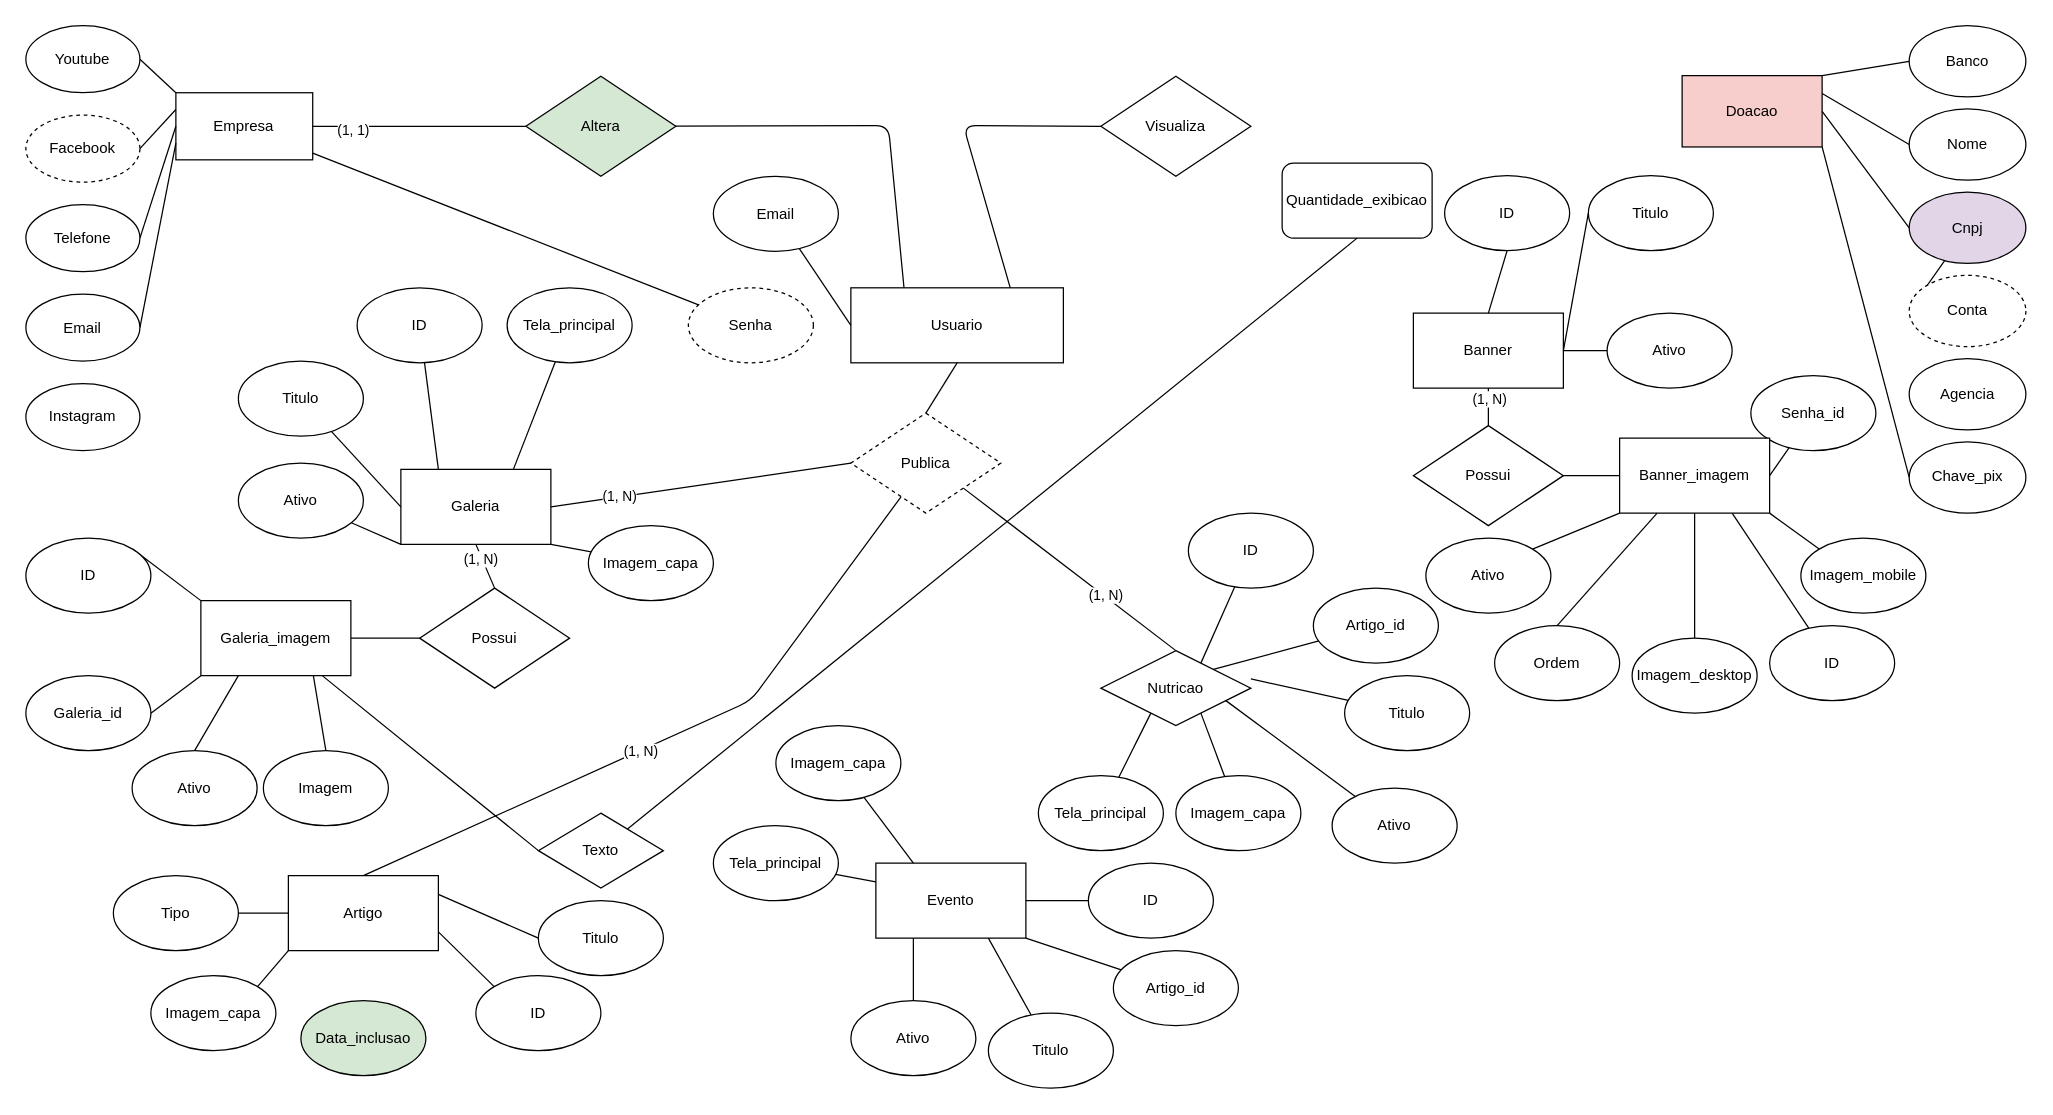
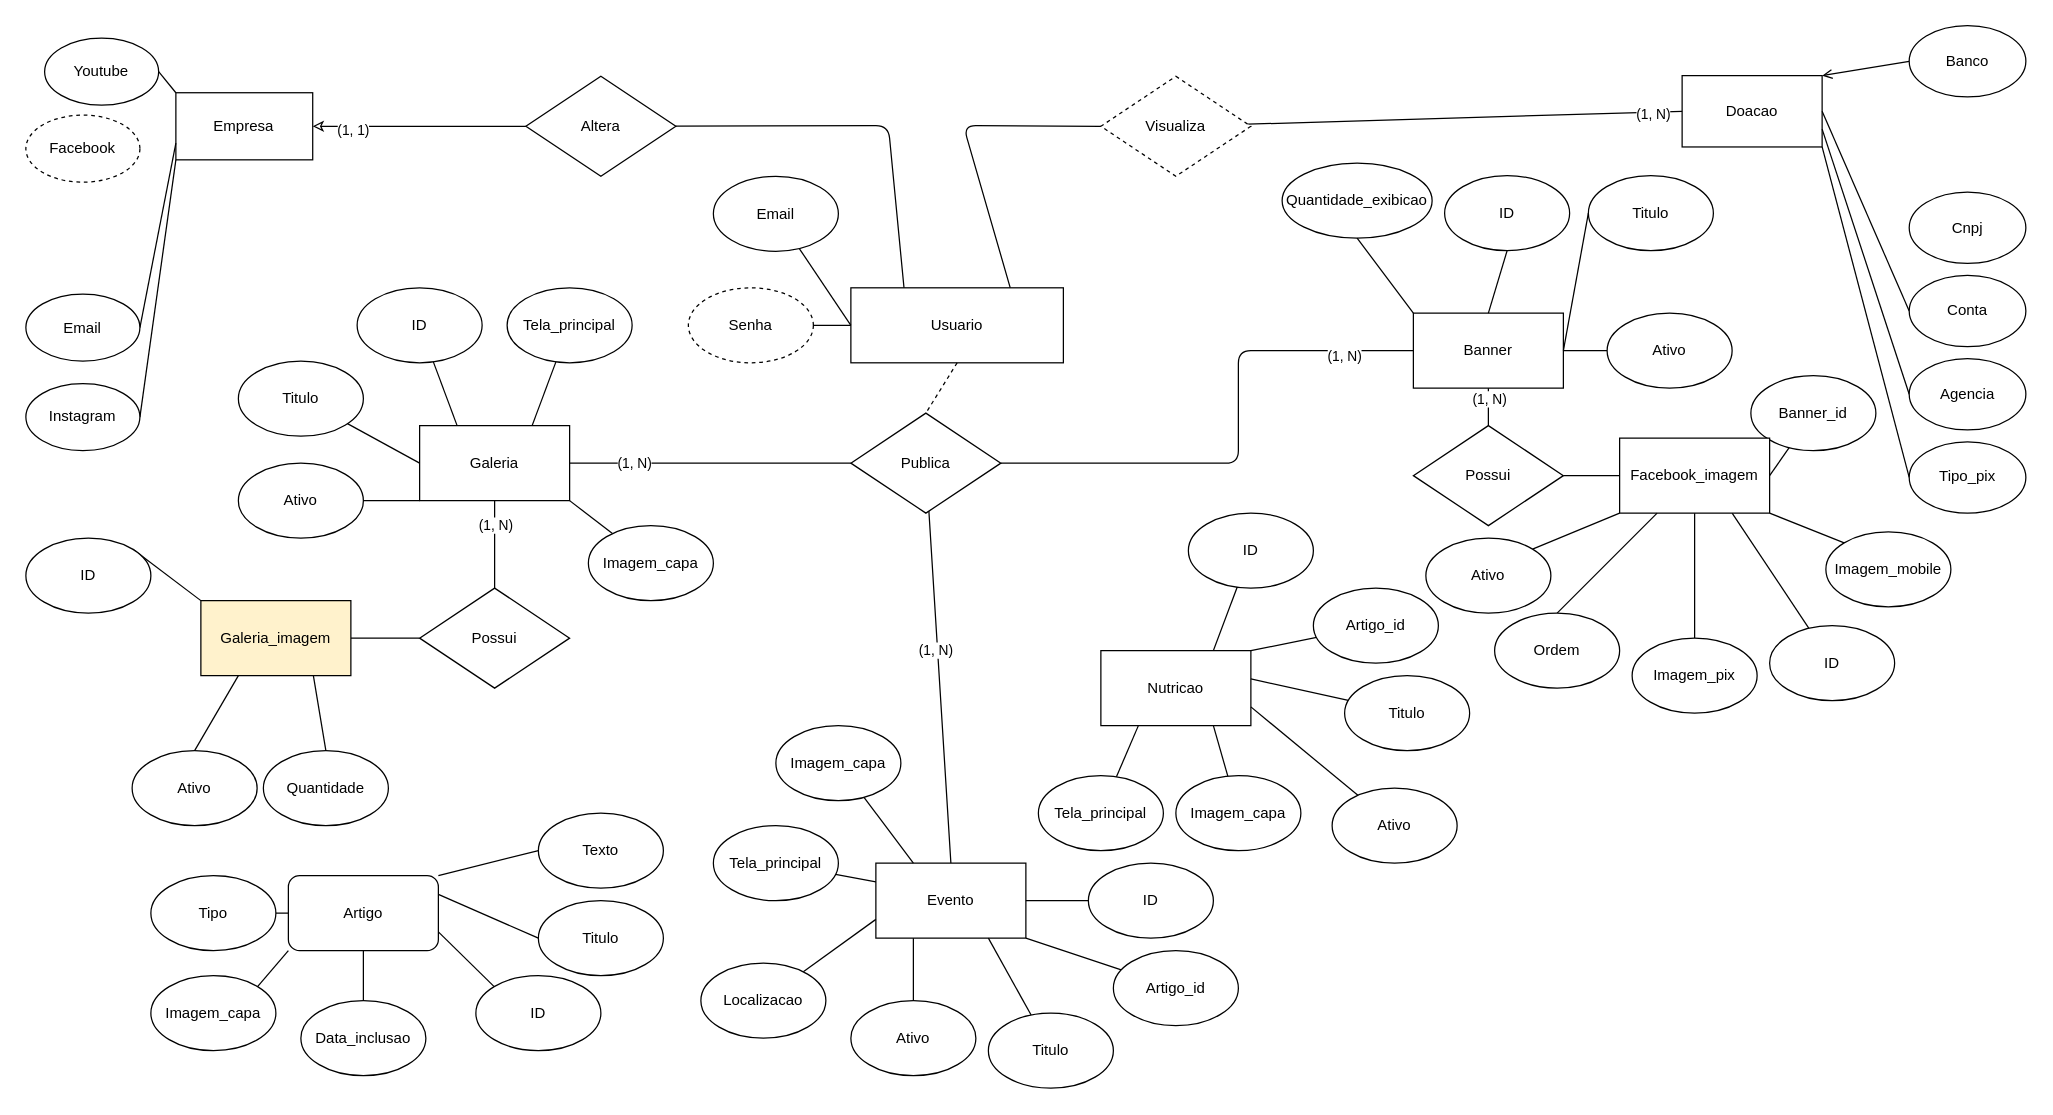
node "Youtube": moved (83, 59) -> (101, 72)
edge "Banco" -- "Doacao": arrowhead none -> open
node "Doacao": fillcolor #f8cecc -> #ffffff
edge "Doacao" -- "Visualiza": added, label "(1, N)"
edge "Doacao" -- "Nome": removed
edge "Empresa" -- "Altera": arrowhead none -> classic
node "Altera": fillcolor #d5e8d4 -> #ffffff
node "Visualiza": style solid -> dashed
edge "Empresa" -- "Facebook": removed
node "Nome": removed
edge "Doacao" -- "Cnpj": removed
edge "Empresa" -- "Telefone": removed
node "Quantidade_exibicao": shape rounded rectangle -> ellipse
node "Cnpj": fillcolor #e1d5e7 -> #ffffff
edge "Empresa" -- "Senha": now "Usuario" -- "Senha"
node "Telefone": removed
edge "Doacao" -- "Agencia": added
edge "Cnpj" -- "Conta": now "Doacao" -- "Conta"
edge "Empresa" -- "Instagram": added
node "Conta": style dashed -> solid
edge "Usuario" -- "Publica": style solid -> dashed
node "Senha_id": label "Senha_id" -> "Banner_id"
edge "Banner" -- "Publica": added, label "(1, N)"
node "Publica": style dashed -> solid
node "Banner_imagem": label "Banner_imagem" -> "Facebook_imagem"
node "Chave_pix": label "Chave_pix" -> "Tipo_pix"
node "Galeria": moved (476, 507) -> (494, 463)
edge "Quantidade_exibicao" -- "Texto": now "Quantidade_exibicao" -- "Banner"
edge "Publica" -- "Nutricao": removed, label "(1, N)"
node "Imagem_mobile": moved (1863, 576) -> (1888, 569)
node "Galeria_imagem": fillcolor #ffffff -> #fff2cc
edge "Publica" -- "Artigo": removed, label "(1, N)"
node "Ordem": moved (1557, 663) -> (1557, 651)
node "Imagem_desktop": label "Imagem_desktop" -> "Imagem_pix"
node "Nutricao": shape diamond -> rectangle
edge "Galeria_imagem" -- "Galeria_id": removed
node "Galeria_id": removed
edge "Publica" -- "Evento": added, label "(1, N)"
edge "Galeria_imagem" -- "Texto": now "Artigo" -- "Texto"
node "Imagem": label "Imagem" -> "Quantidade"
node "Texto": shape diamond -> ellipse
node "Tipo": moved (176, 913) -> (213, 913)
node "Artigo": shape rectangle -> rounded rectangle
edge "Evento" -- "Localizacao": added
edge "Artigo" -- "Data_inclusao": added
node "Localizacao": added
node "Data_inclusao": fillcolor #d5e8d4 -> #ffffff
